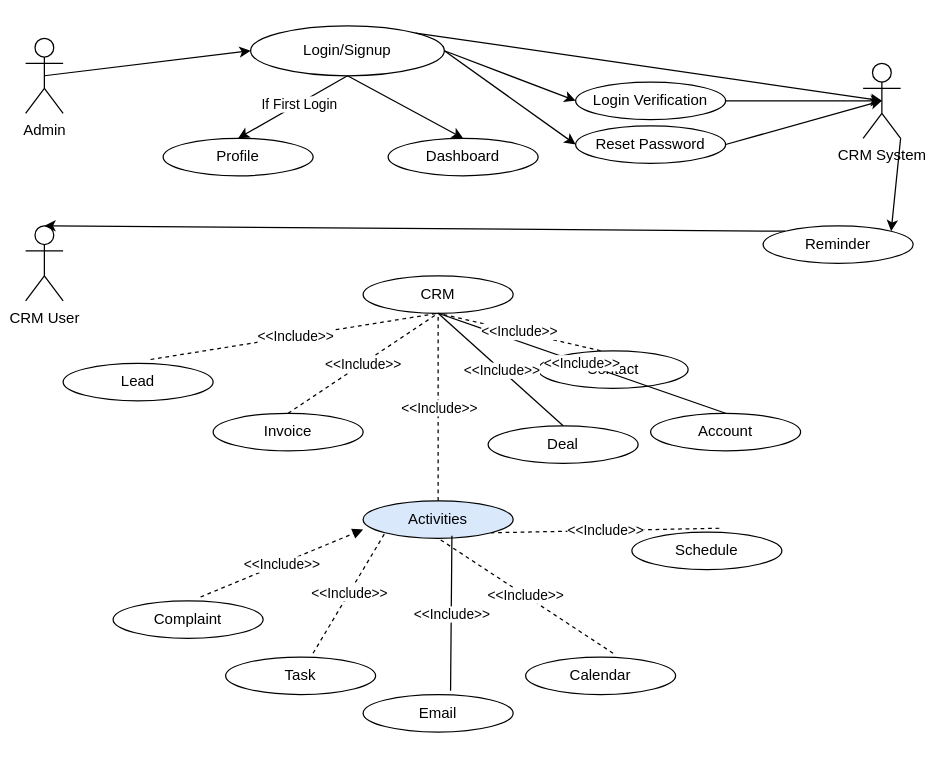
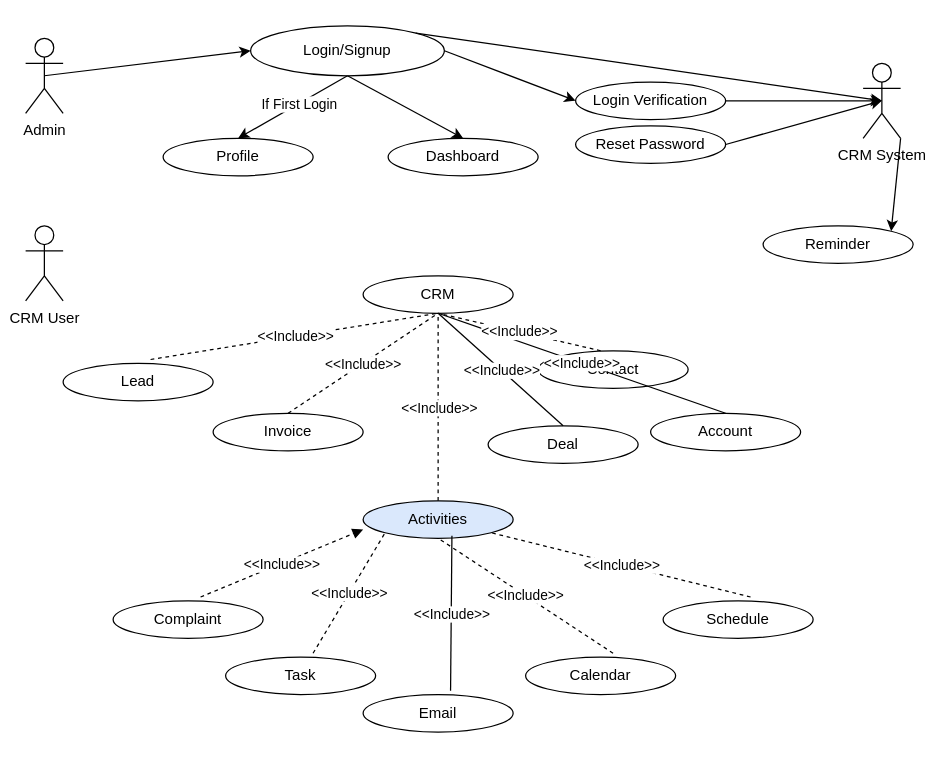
edge "Login/Signup" -> "Reset Password": removed
edge "Reminder" -> "CRM User": removed
node "Schedule": moved (707, 551) -> (738, 619)
